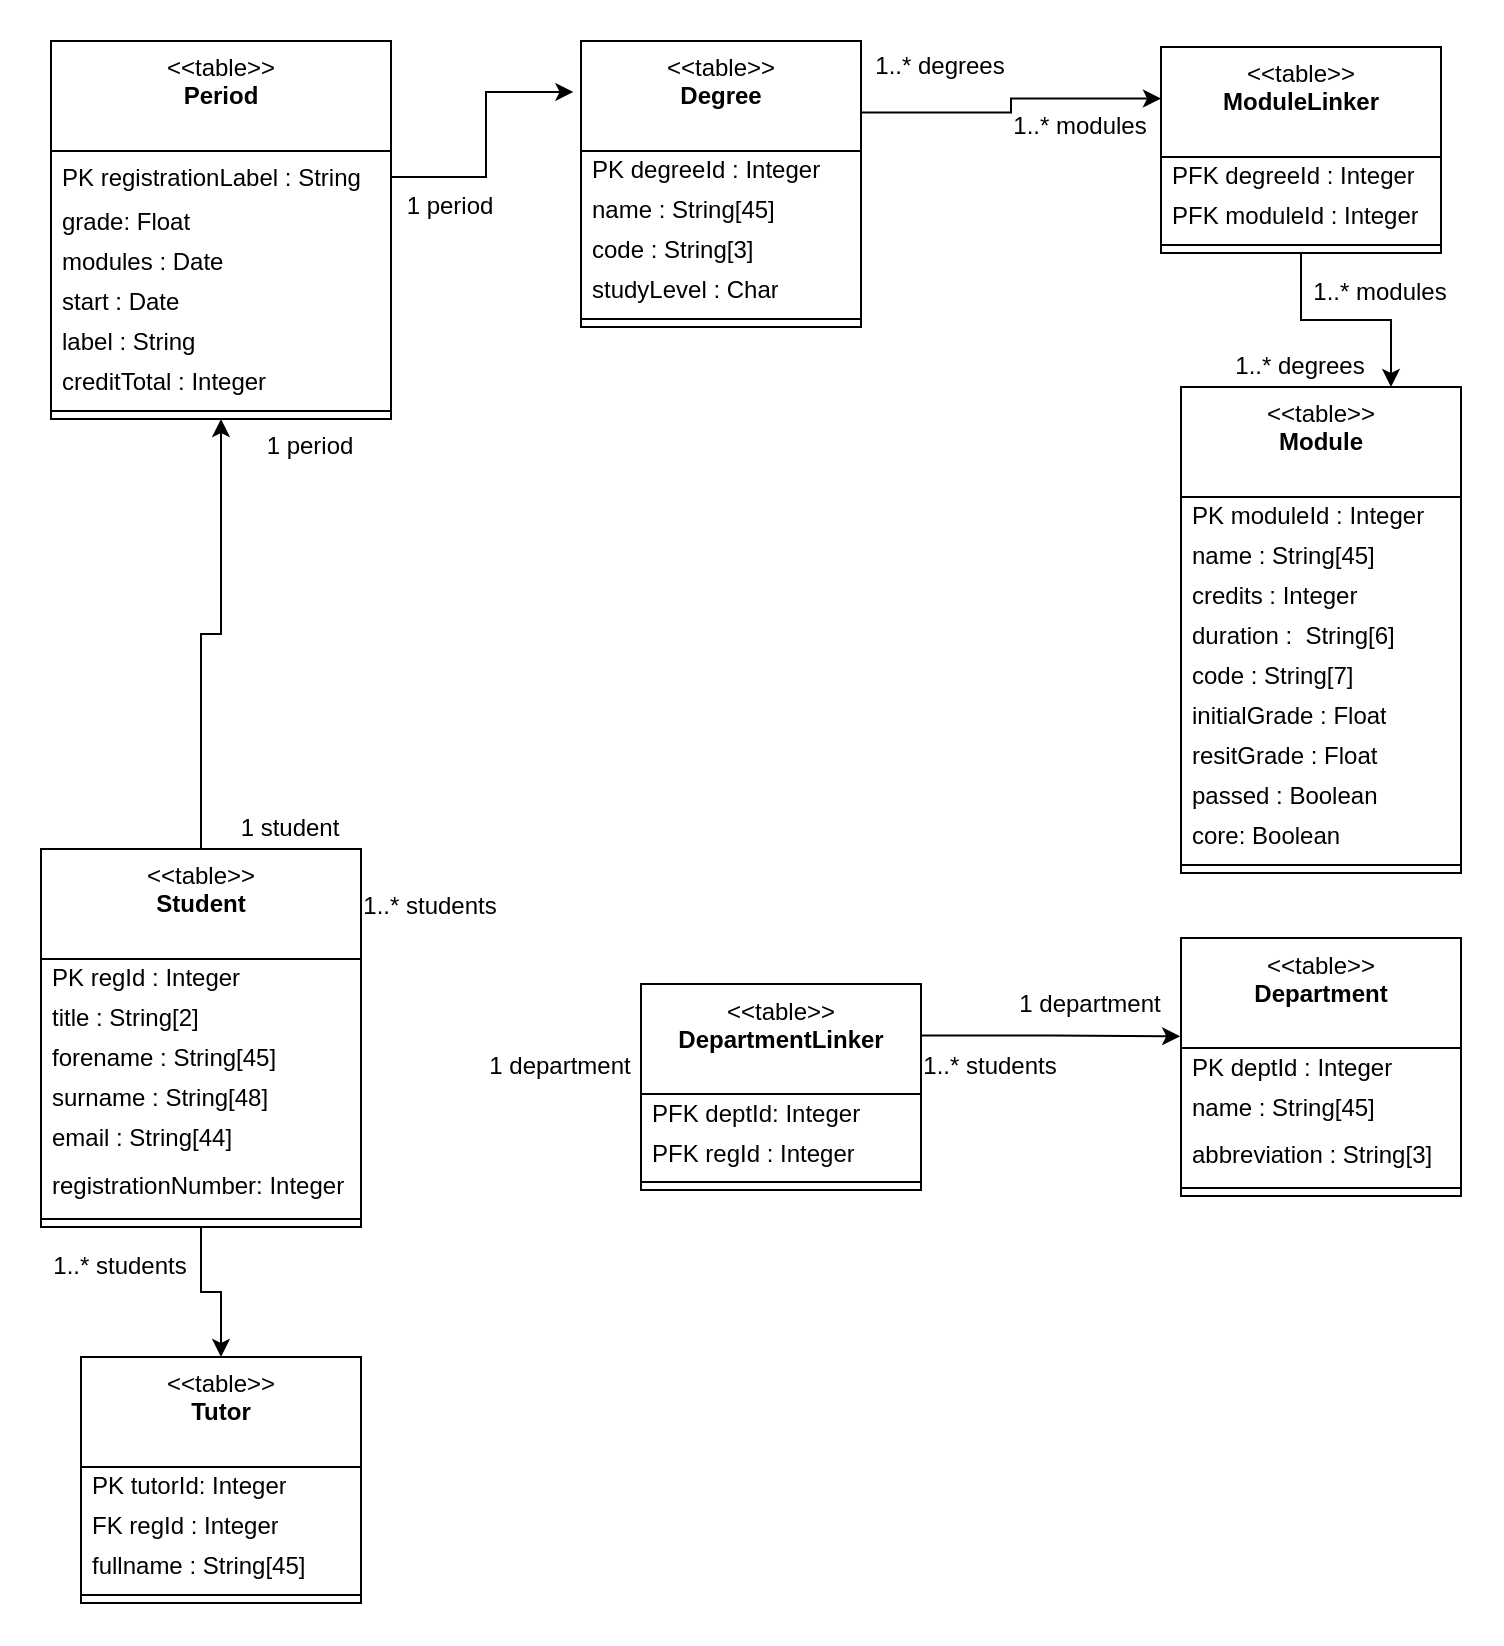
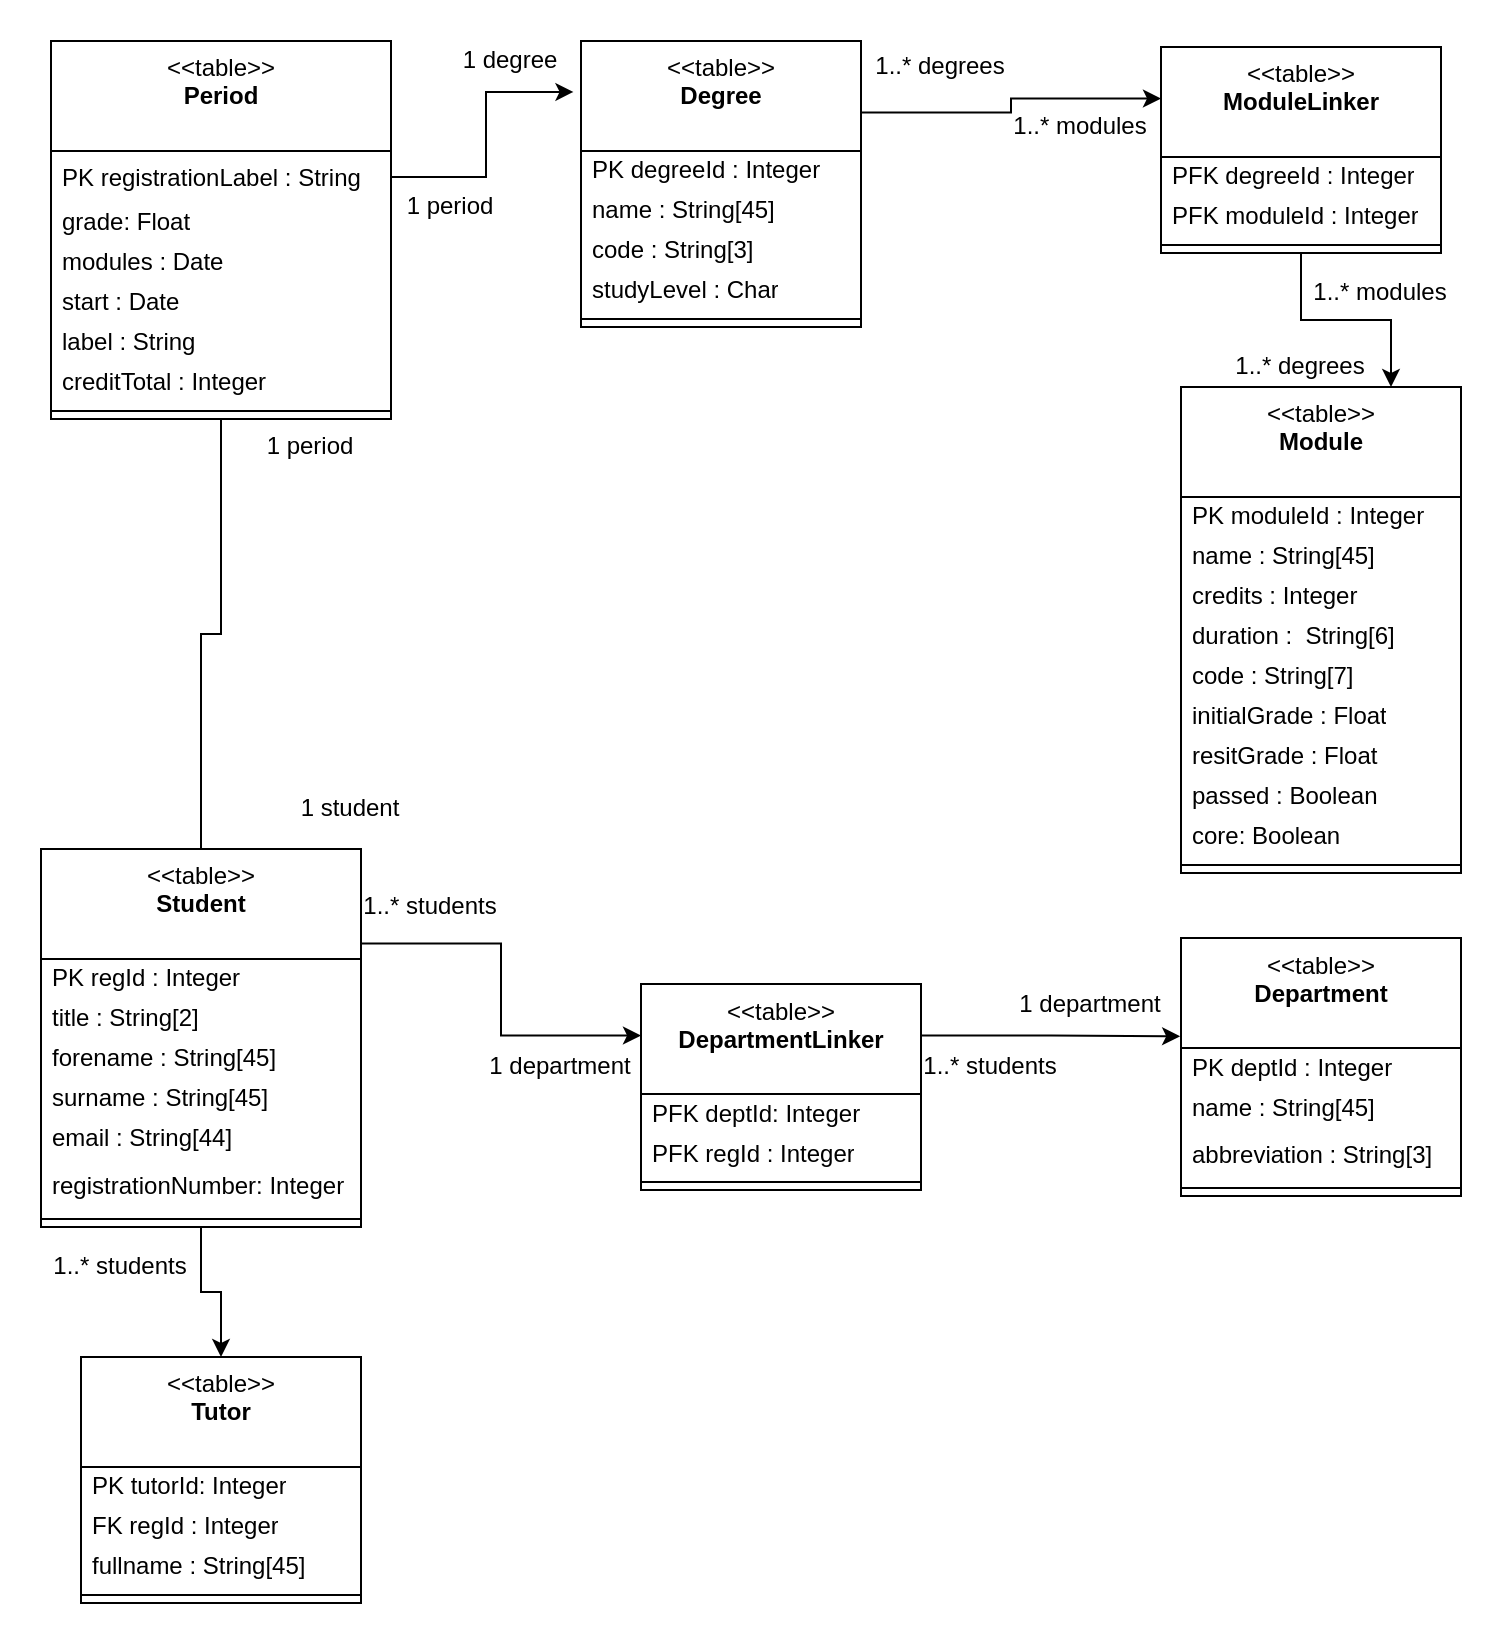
node "1 degree": added
edge "<<table>> Student" -> "<<table>> Period": arrowhead classic -> none
node "1 student": moved (291, 829) -> (351, 809)
edge "<<table>> Student" -> "<<table>> DepartmentLinker": added
node "surname : String[48]": label "surname : String[48]" -> "surname : String[45]"
